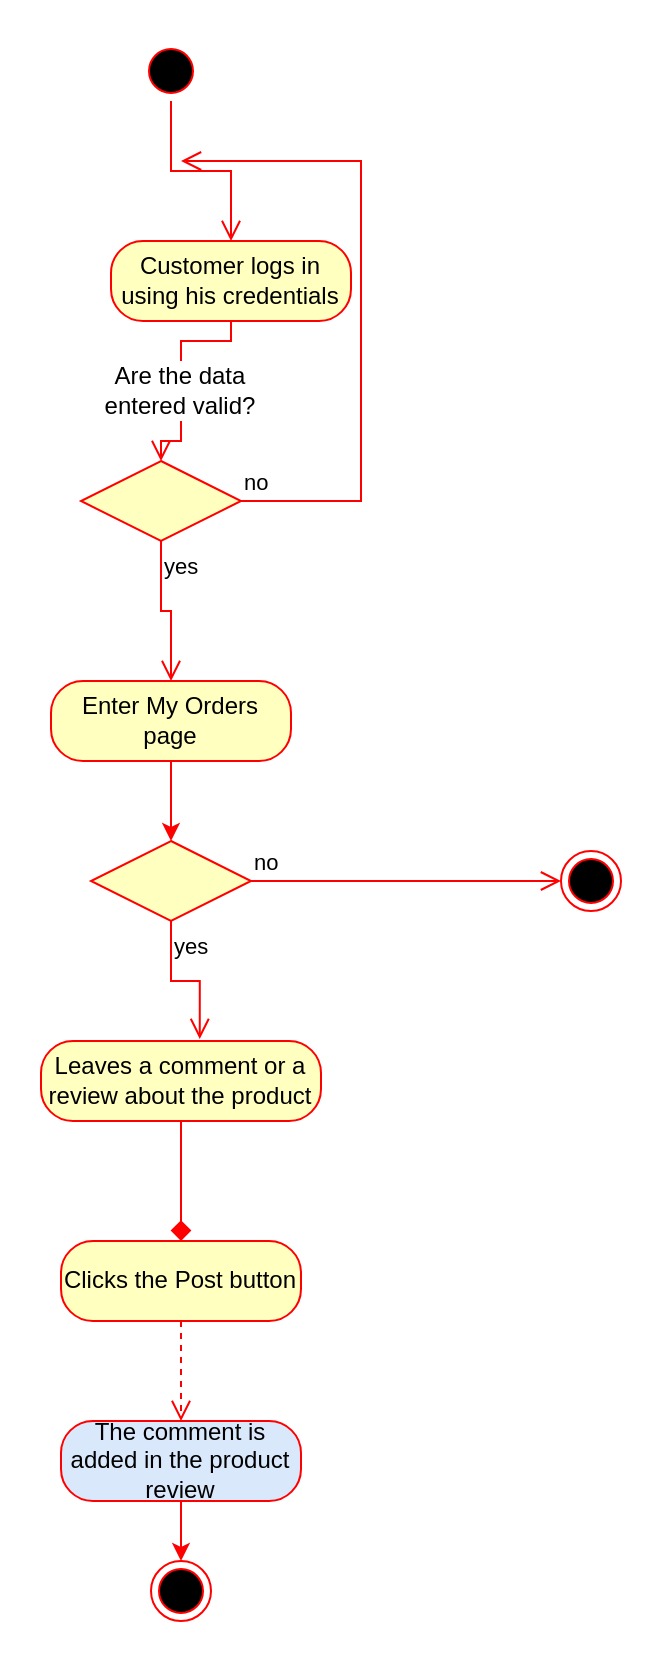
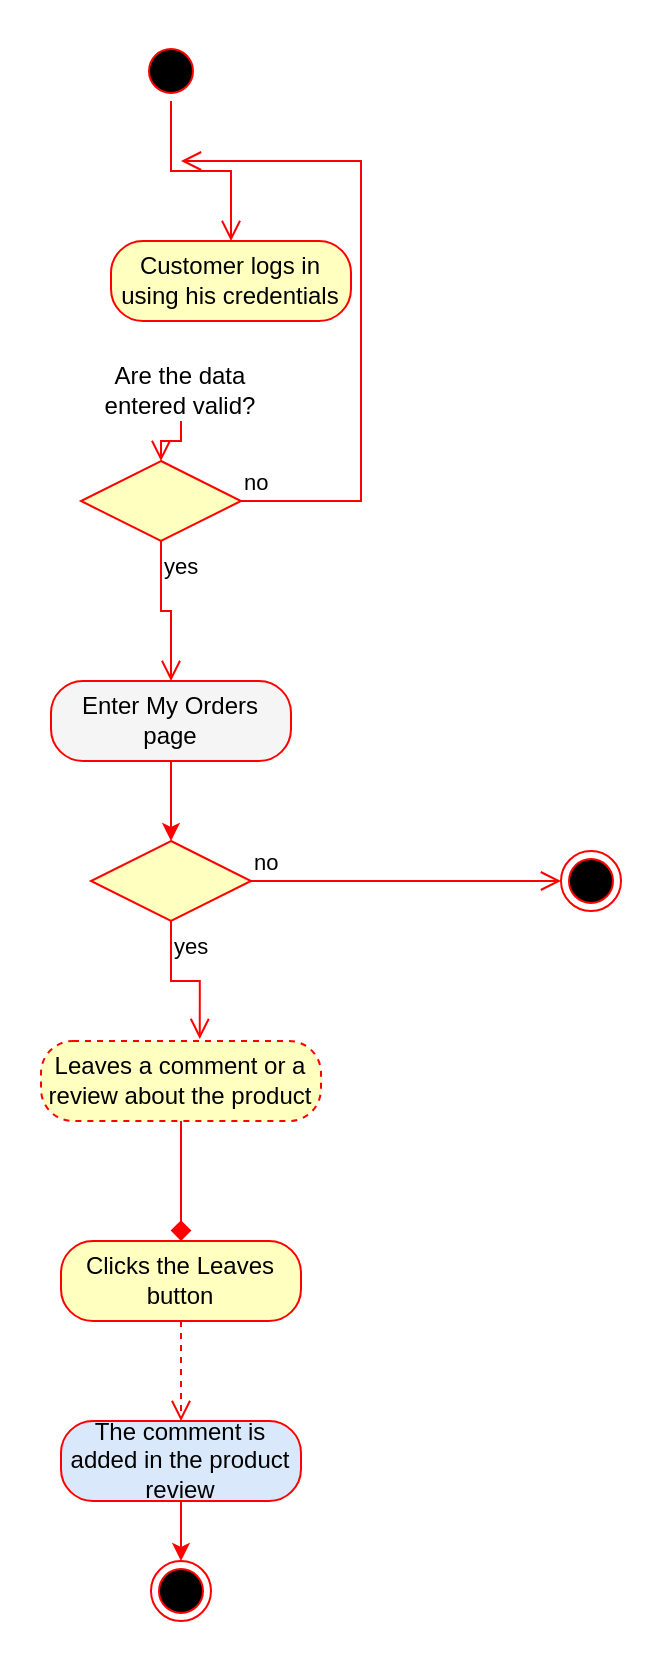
edge "Customer logs in using his credentials" -- "Are the data entered valid?": removed
node "Enter My Orders page": fillcolor #ffffc0 -> #f5f5f5
node "Leaves a comment or a review about the product": style solid -> dashed
node "Clicks the Post button": label "Clicks the Post button" -> "Clicks the Leaves button"
